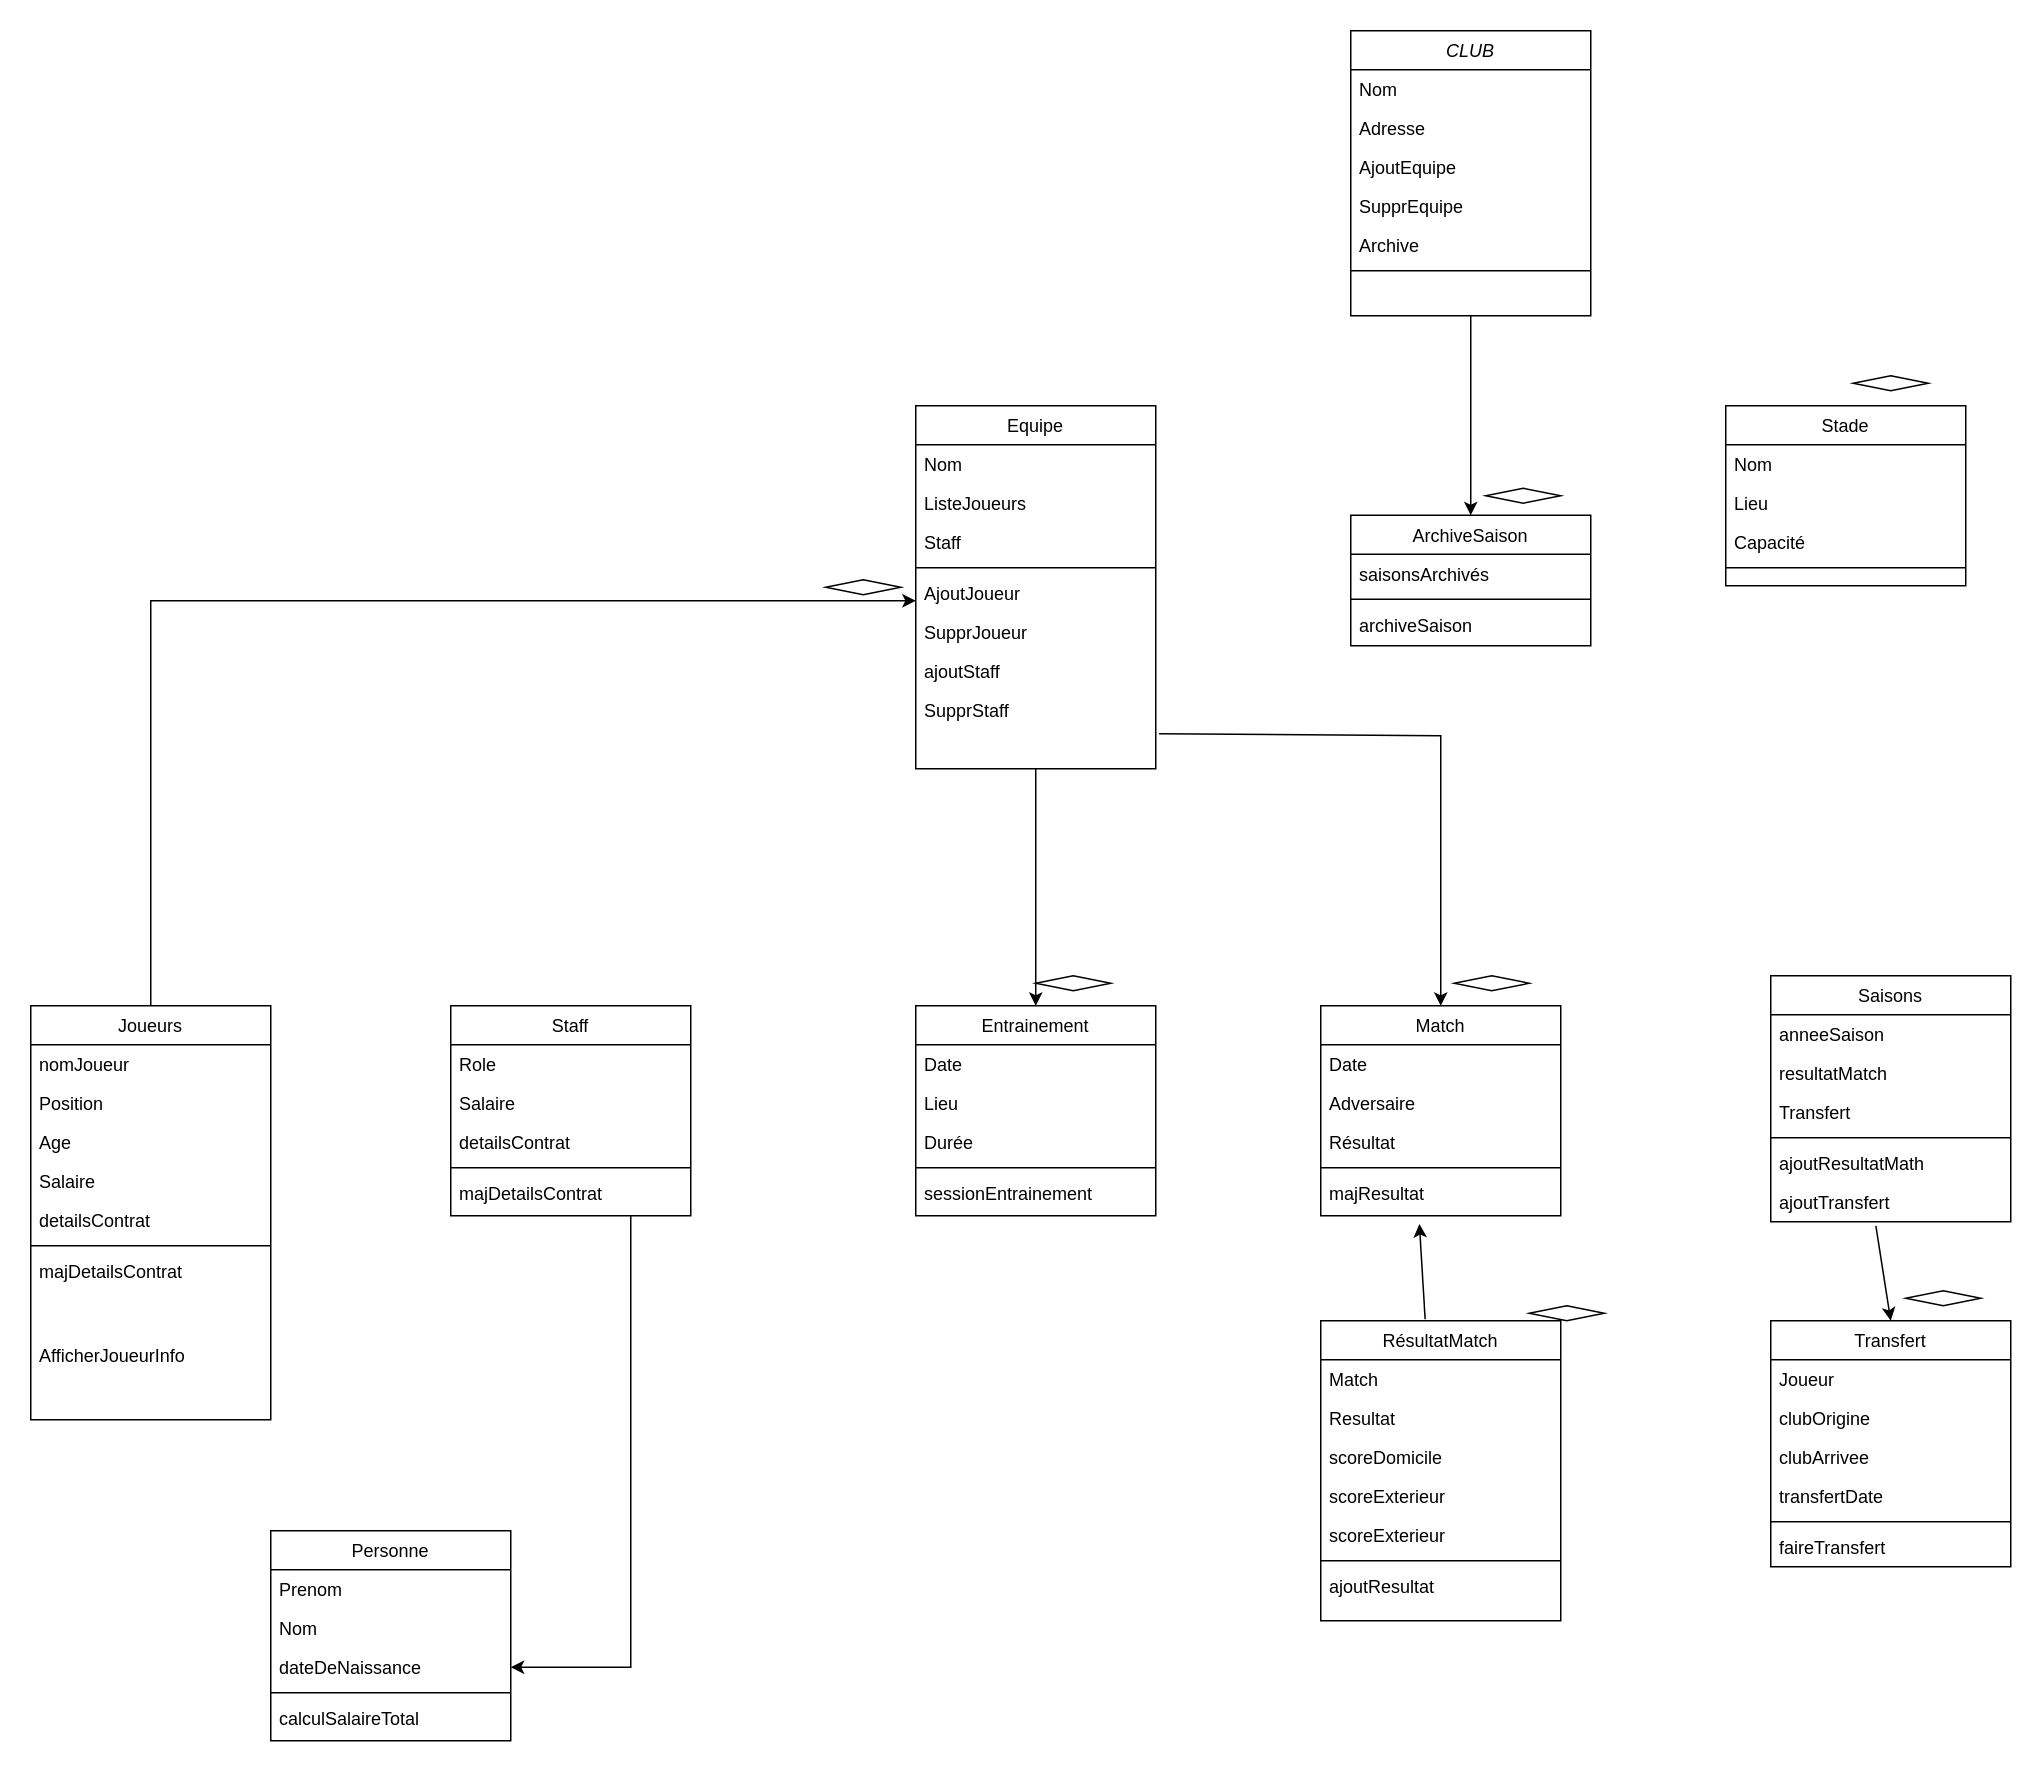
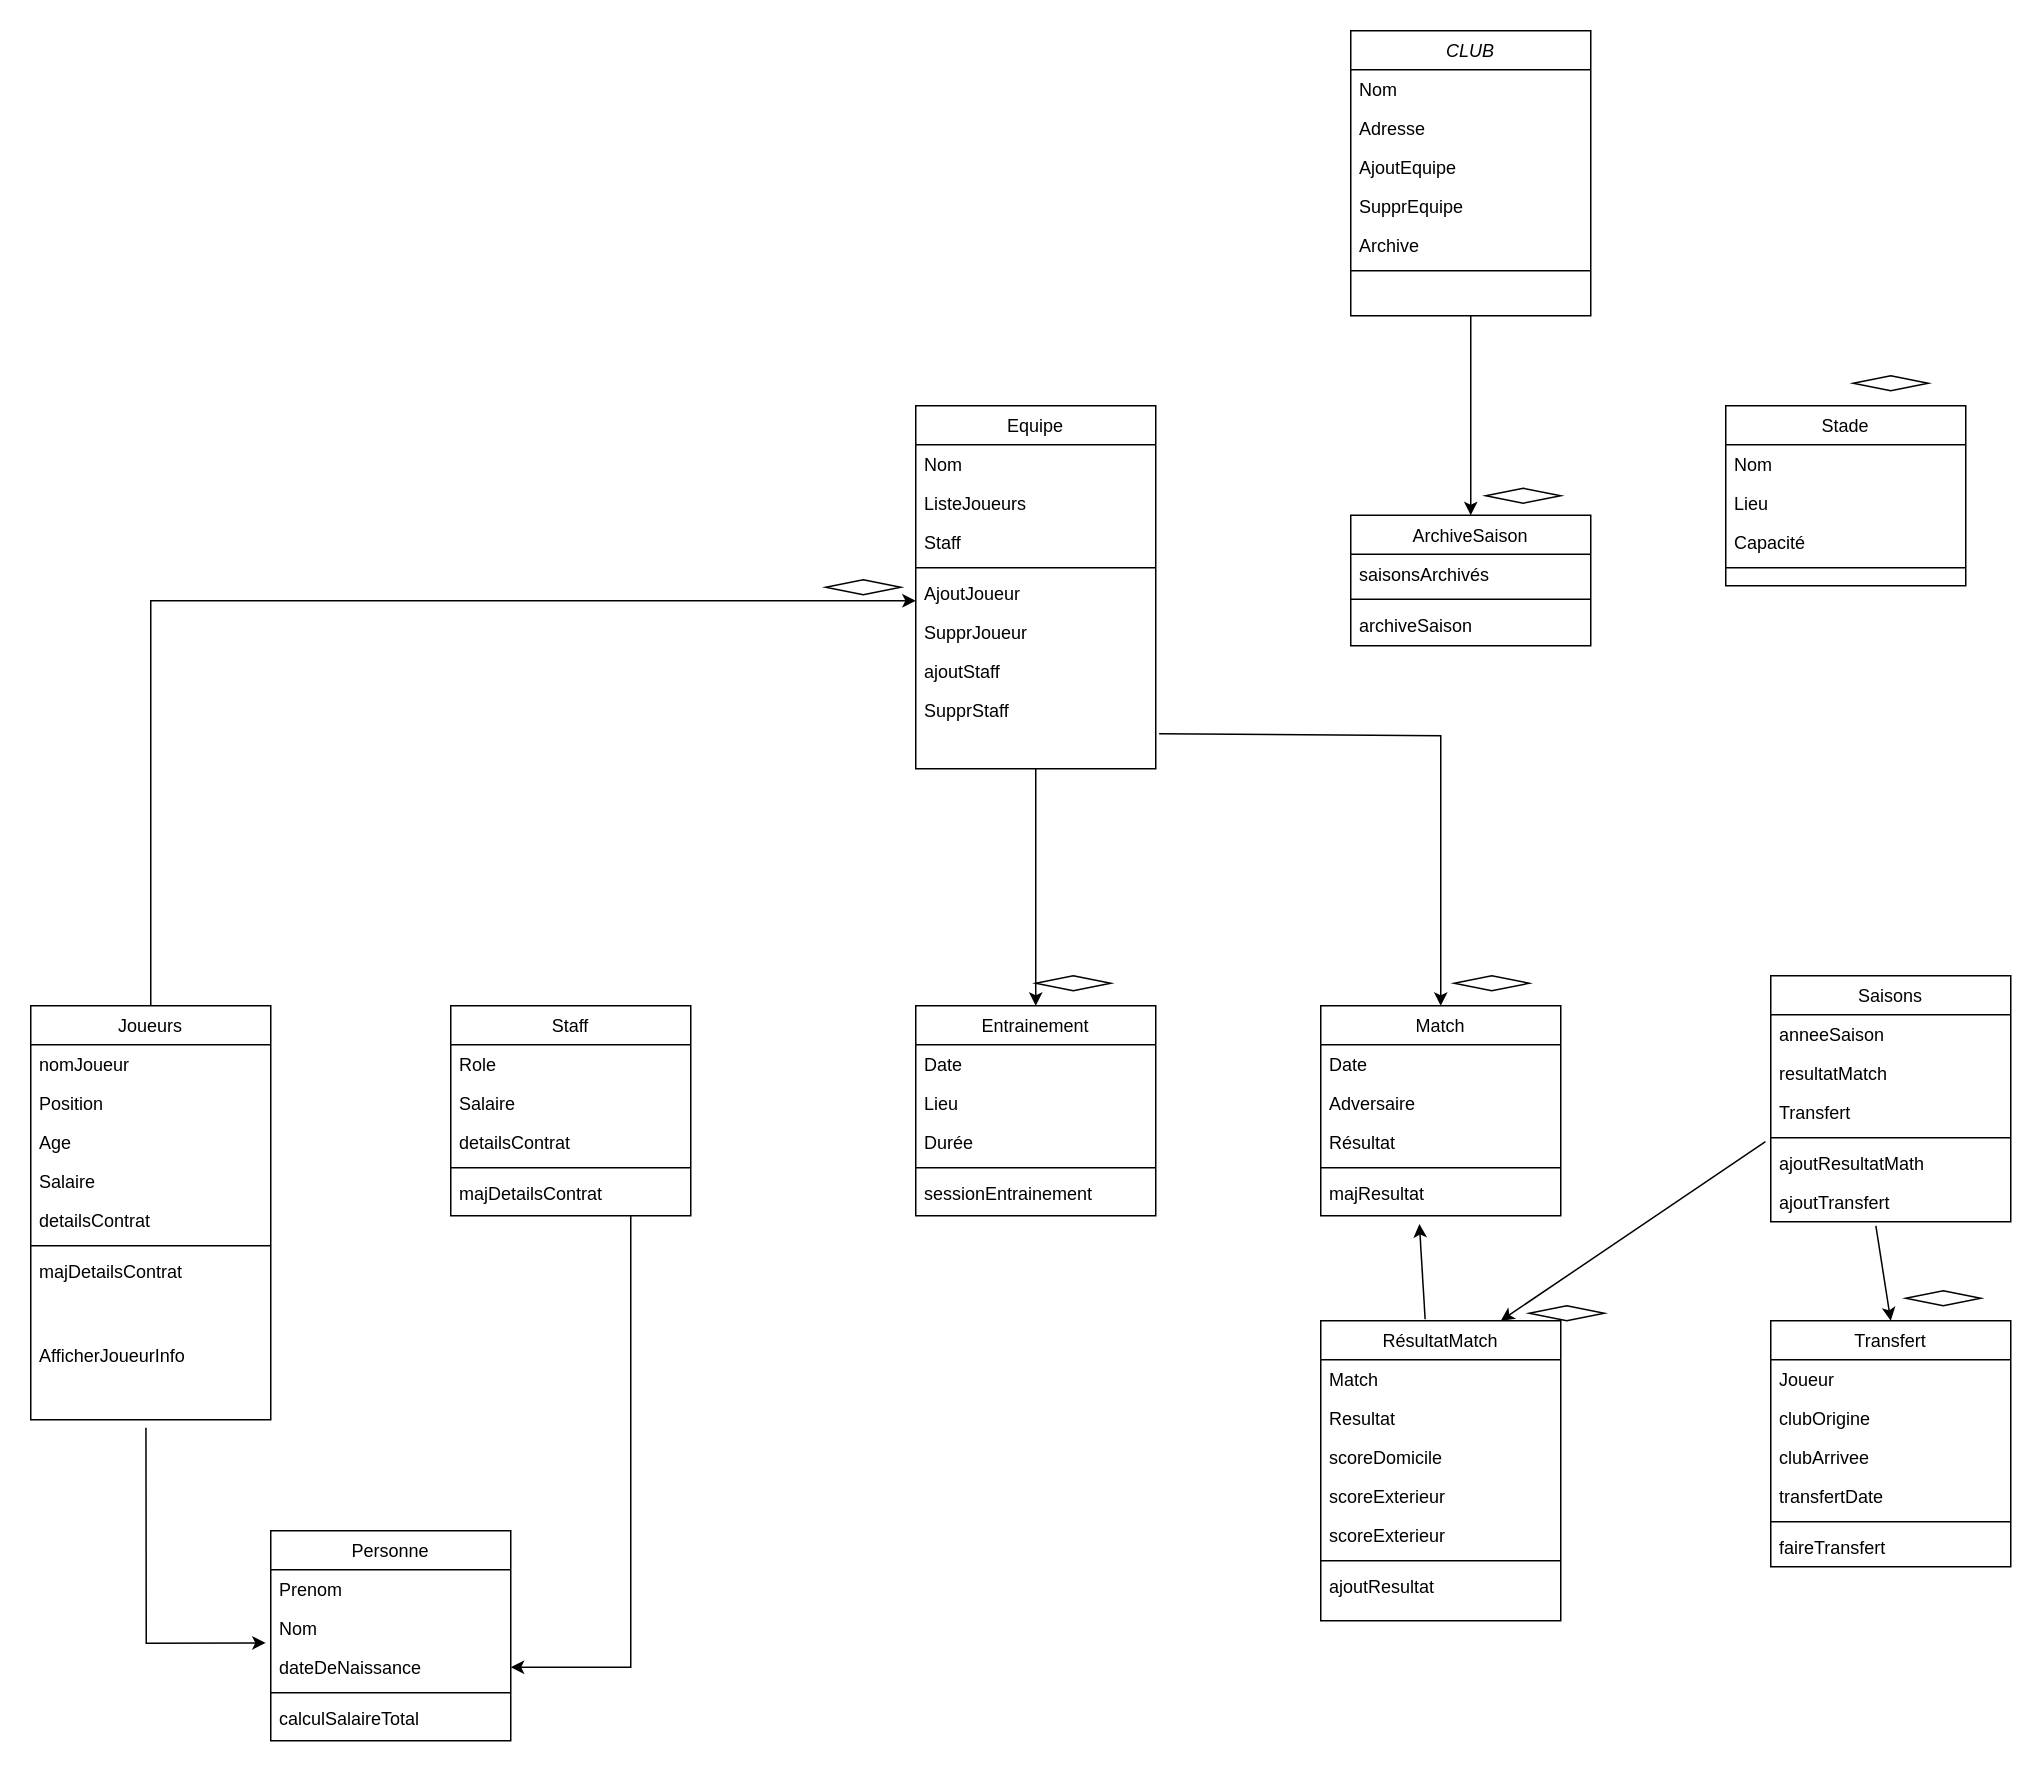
edge "ajoutResultatMath" -> "RésultatMatch": added
edge "AfficherJoueurInfo" -> "dateDeNaissance": added
